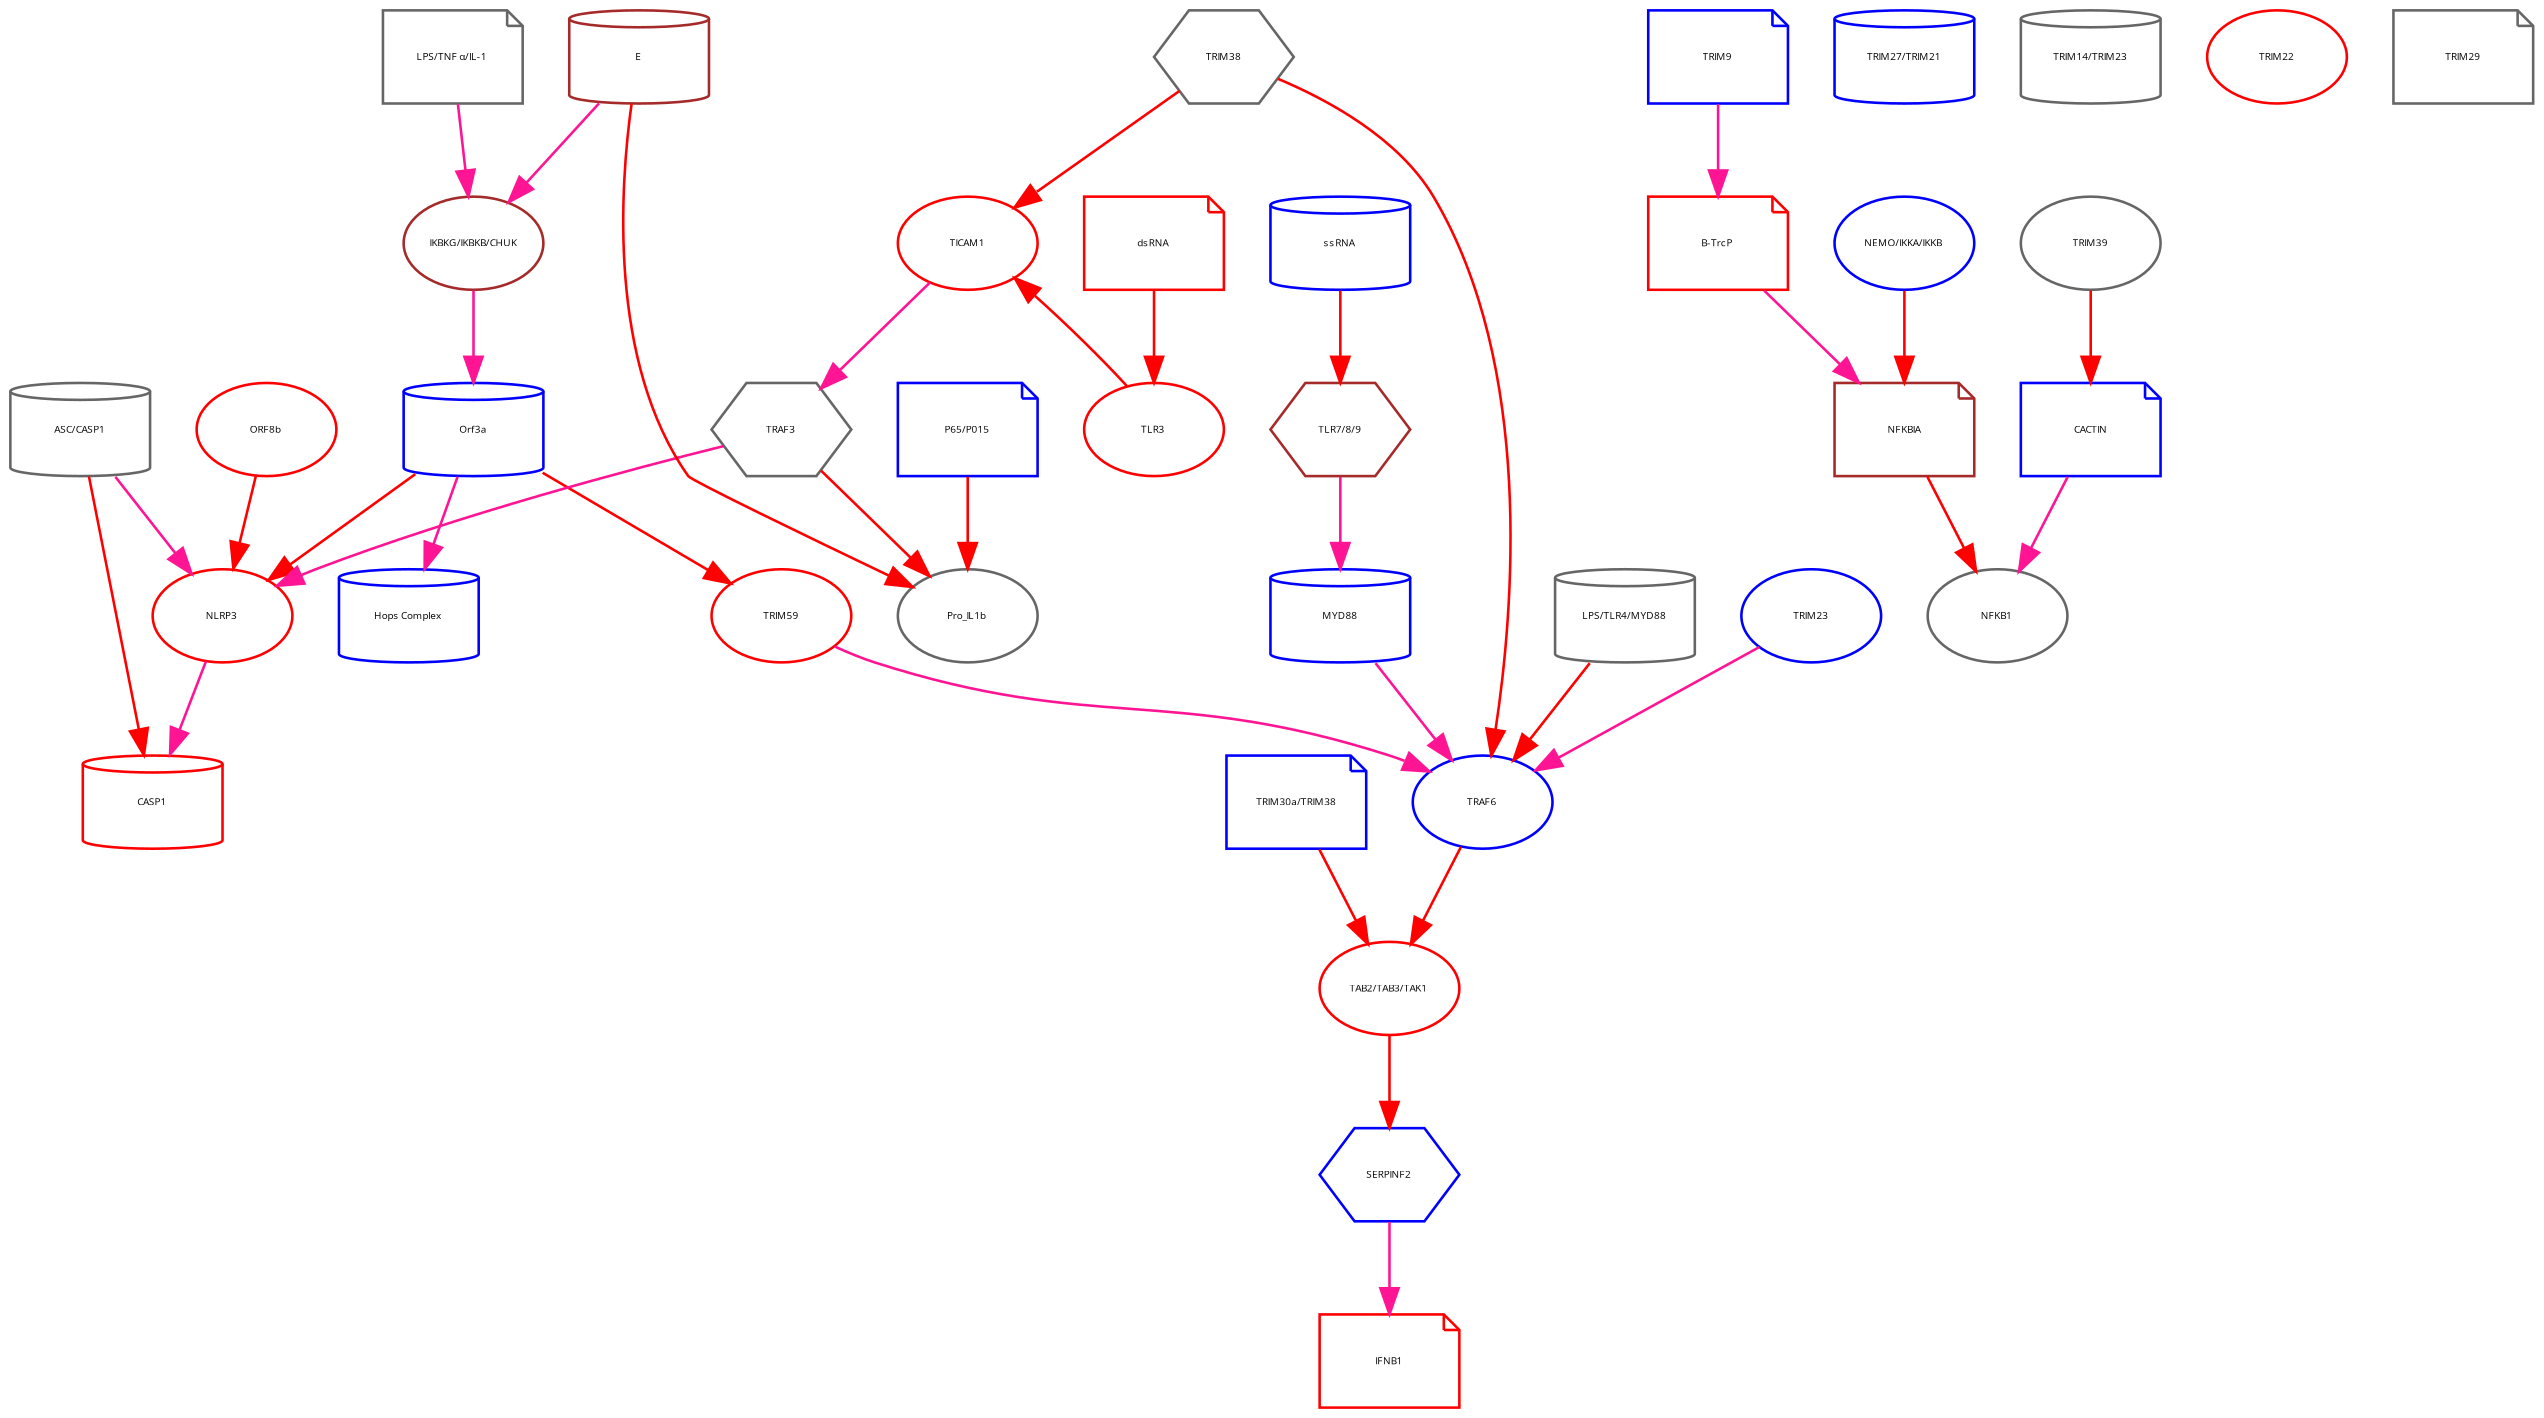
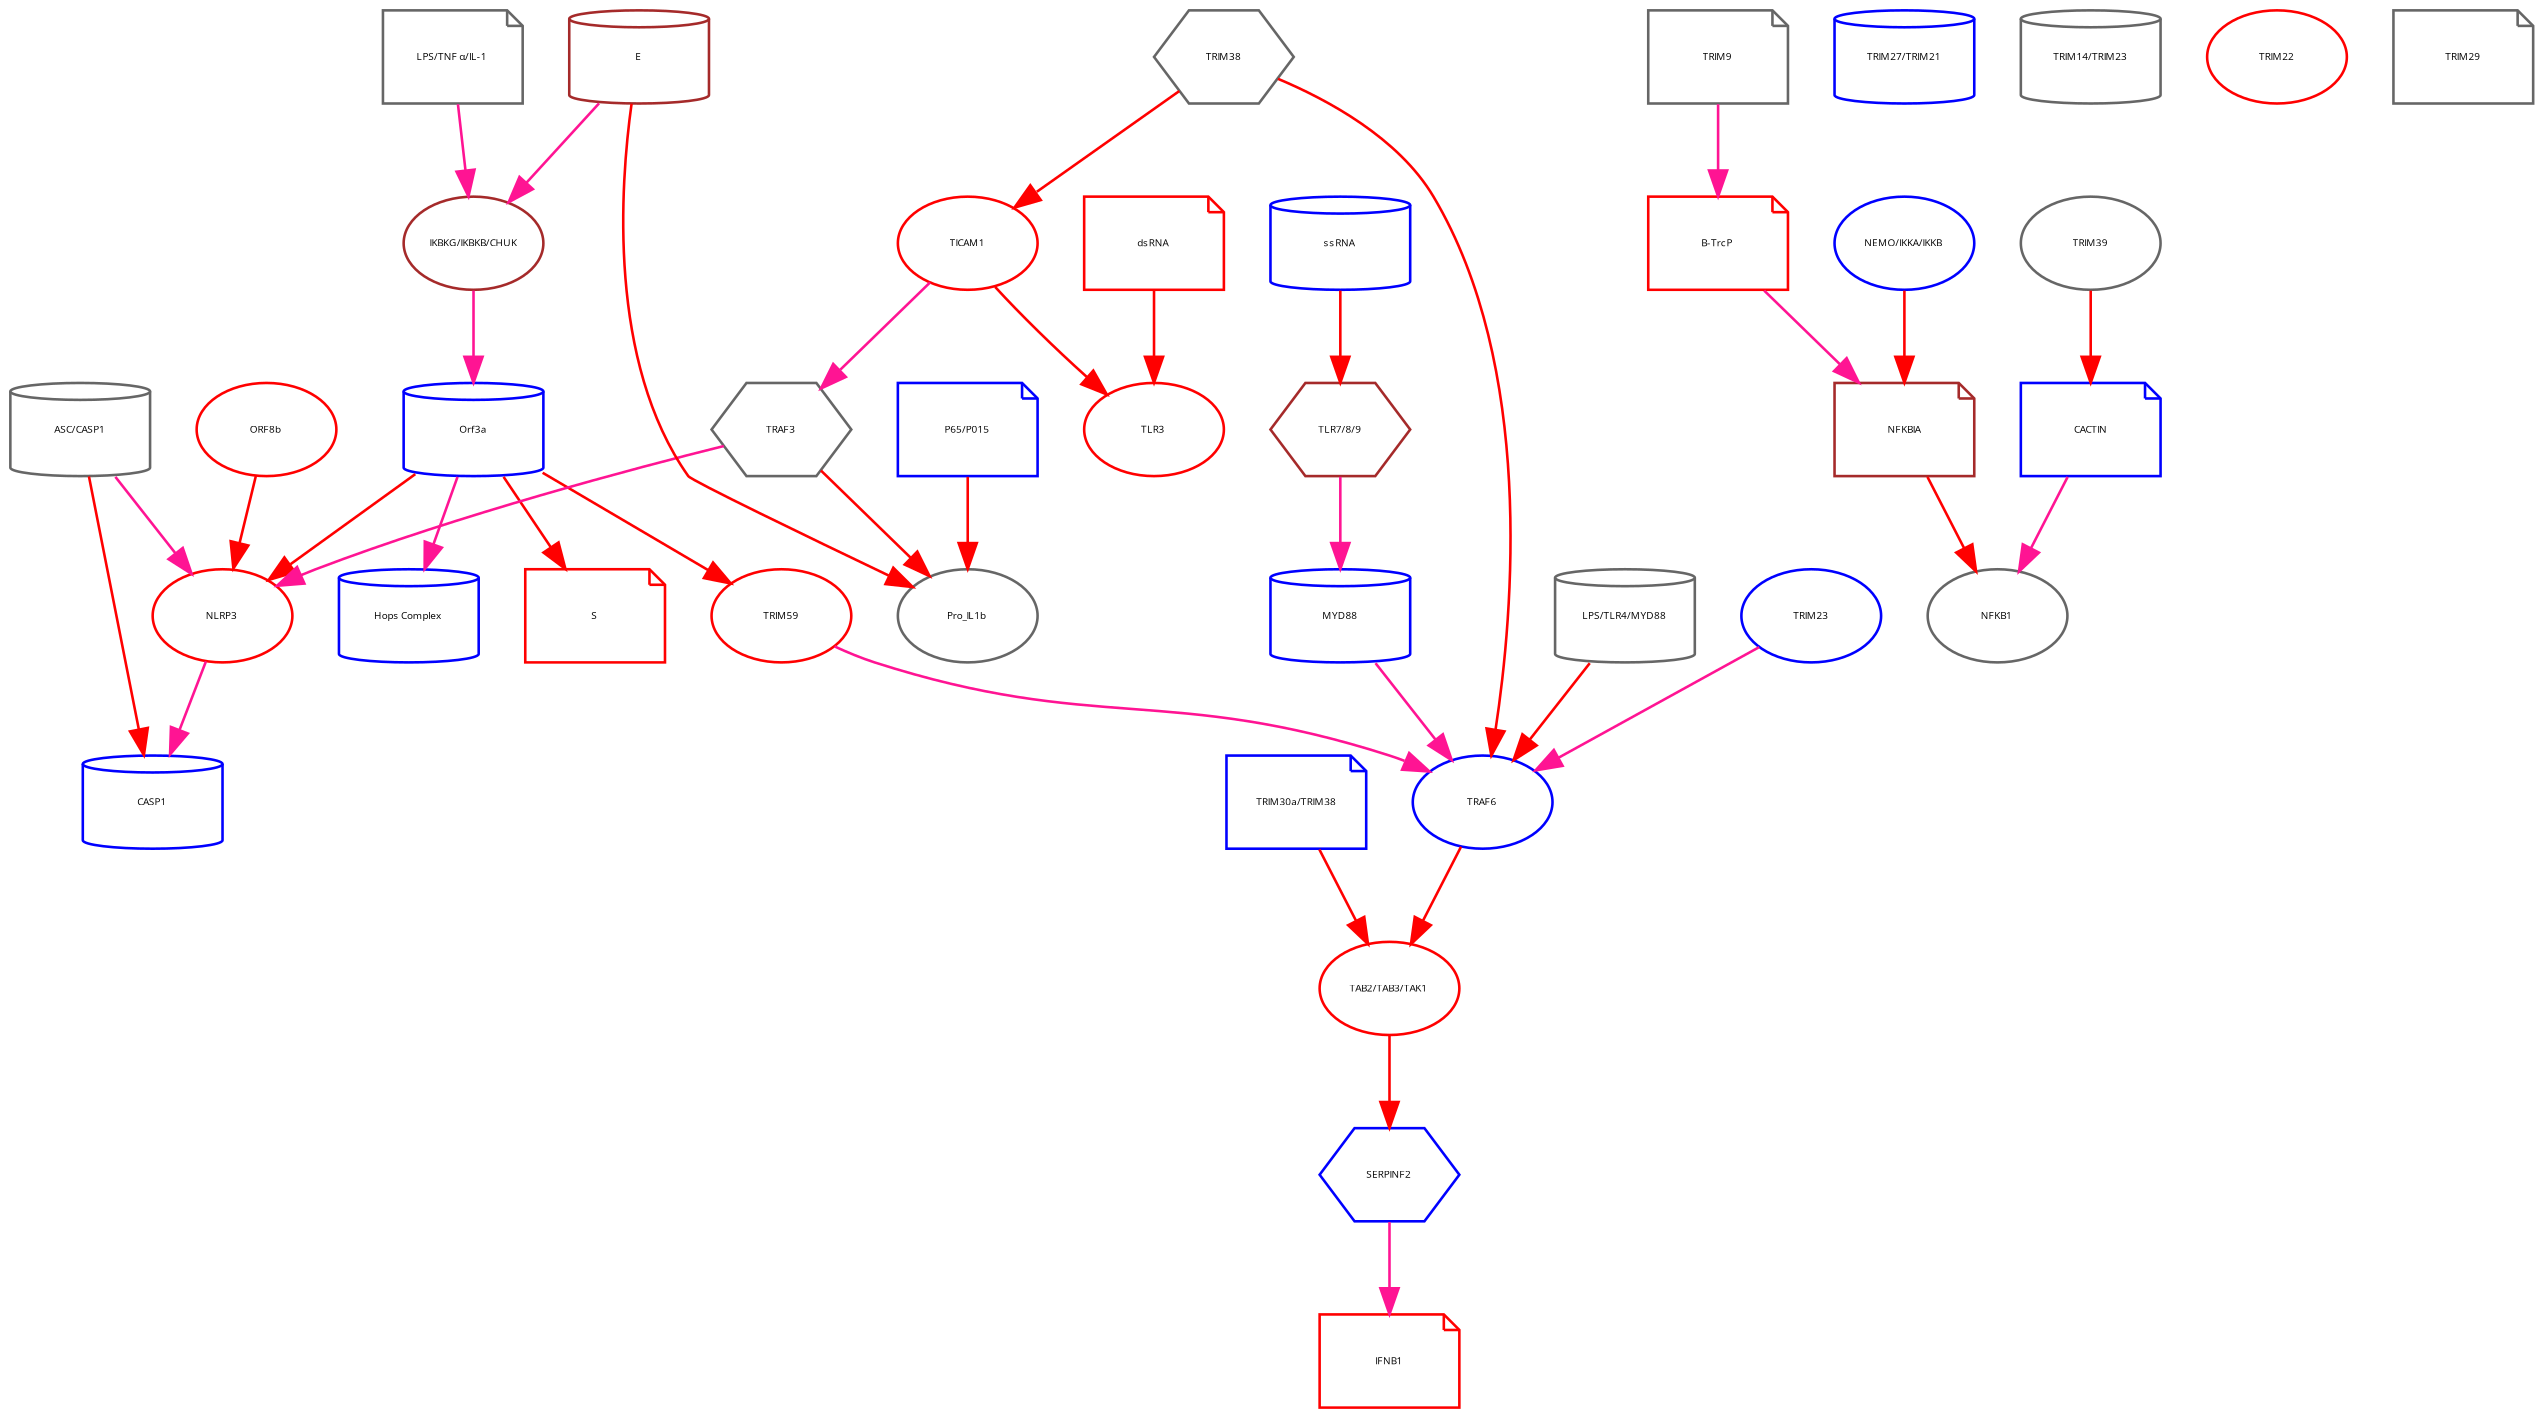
node "TRIM9": color blue -> gray40
edge "TLR3" -> "TICAM1": reversed
node "S": added
node "CASP1": color red -> blue
